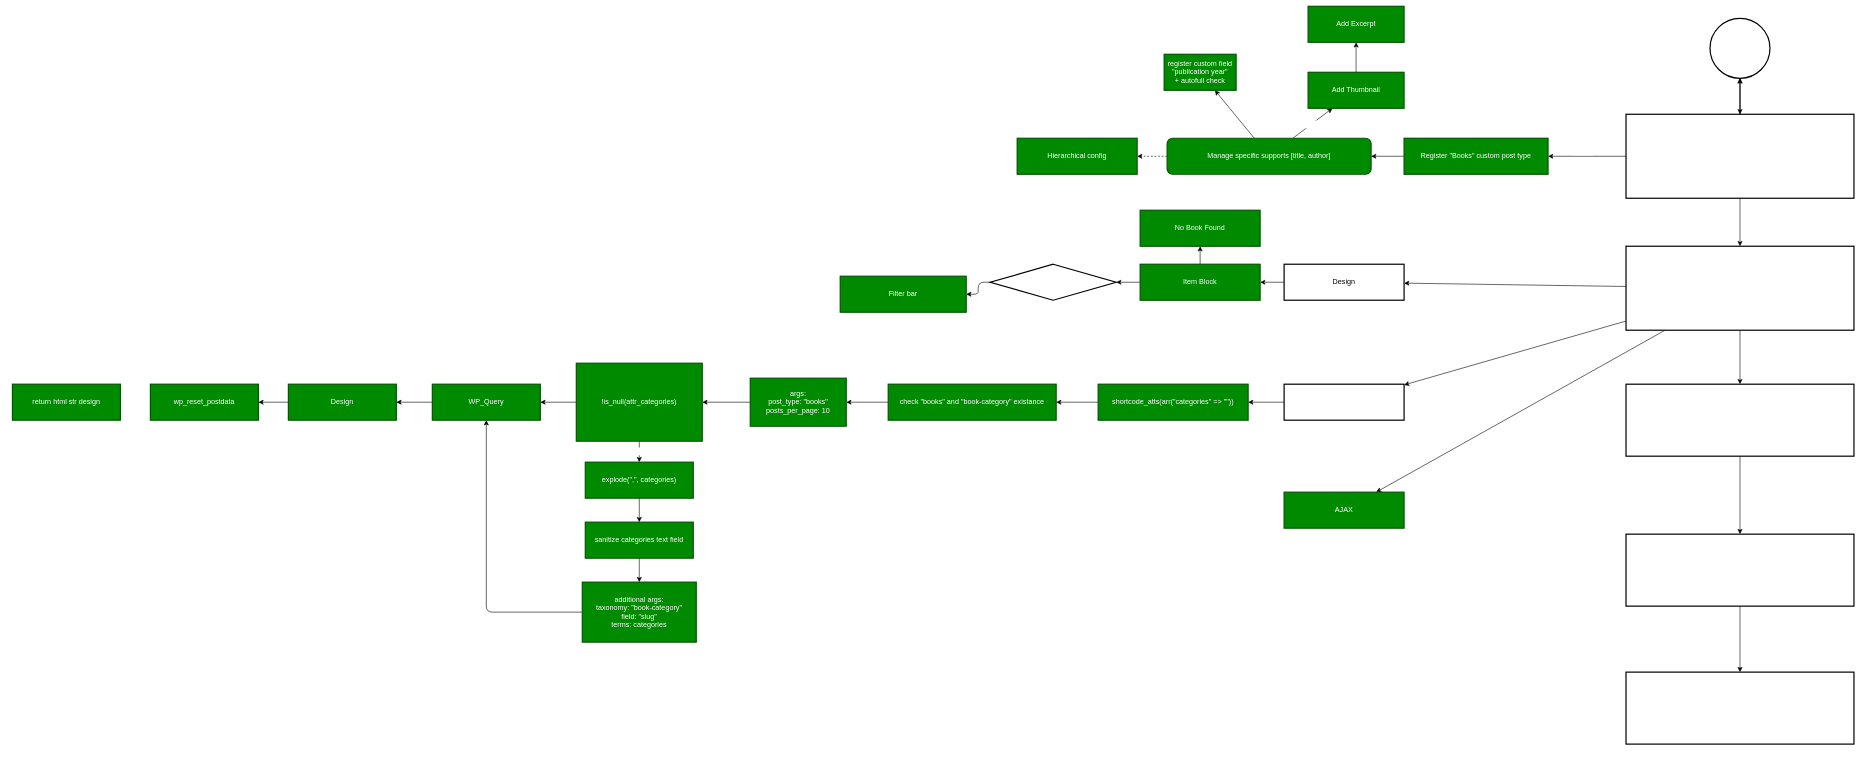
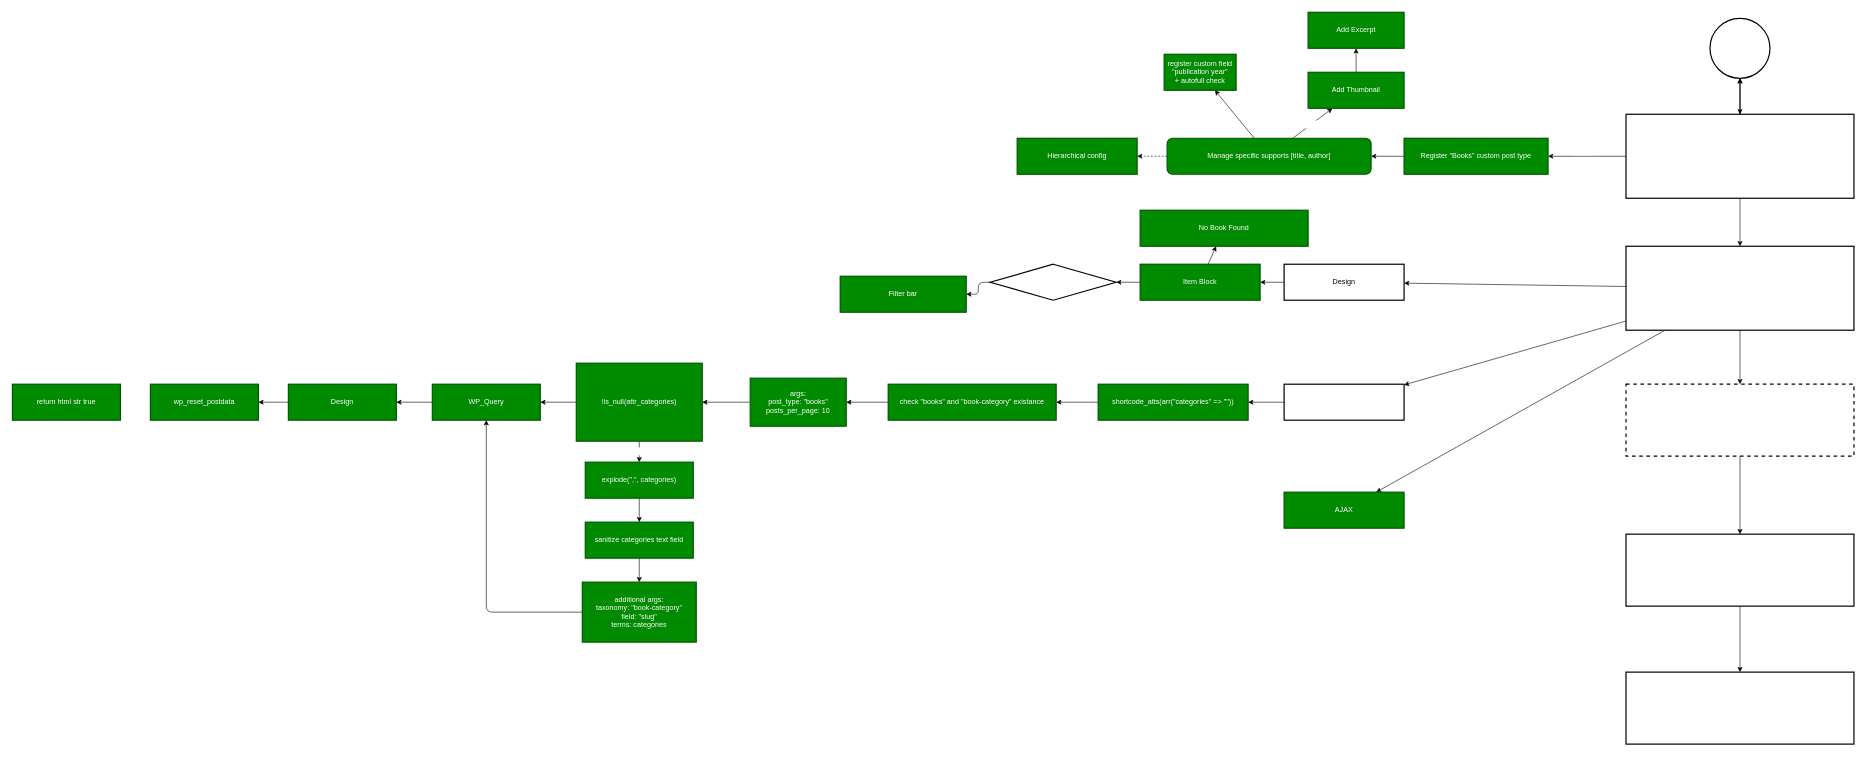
node "Add Excerpt": moved (1356, 24) -> (1356, 30)
node "No Book Found": size 120x36 -> 168x36
node "return html str design": label "return html str design" -> "return html str true"
node "data validation": style solid -> dashed
